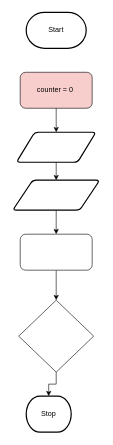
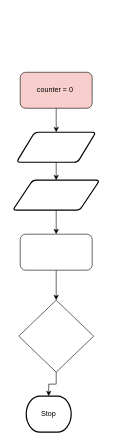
node "Start": removed
